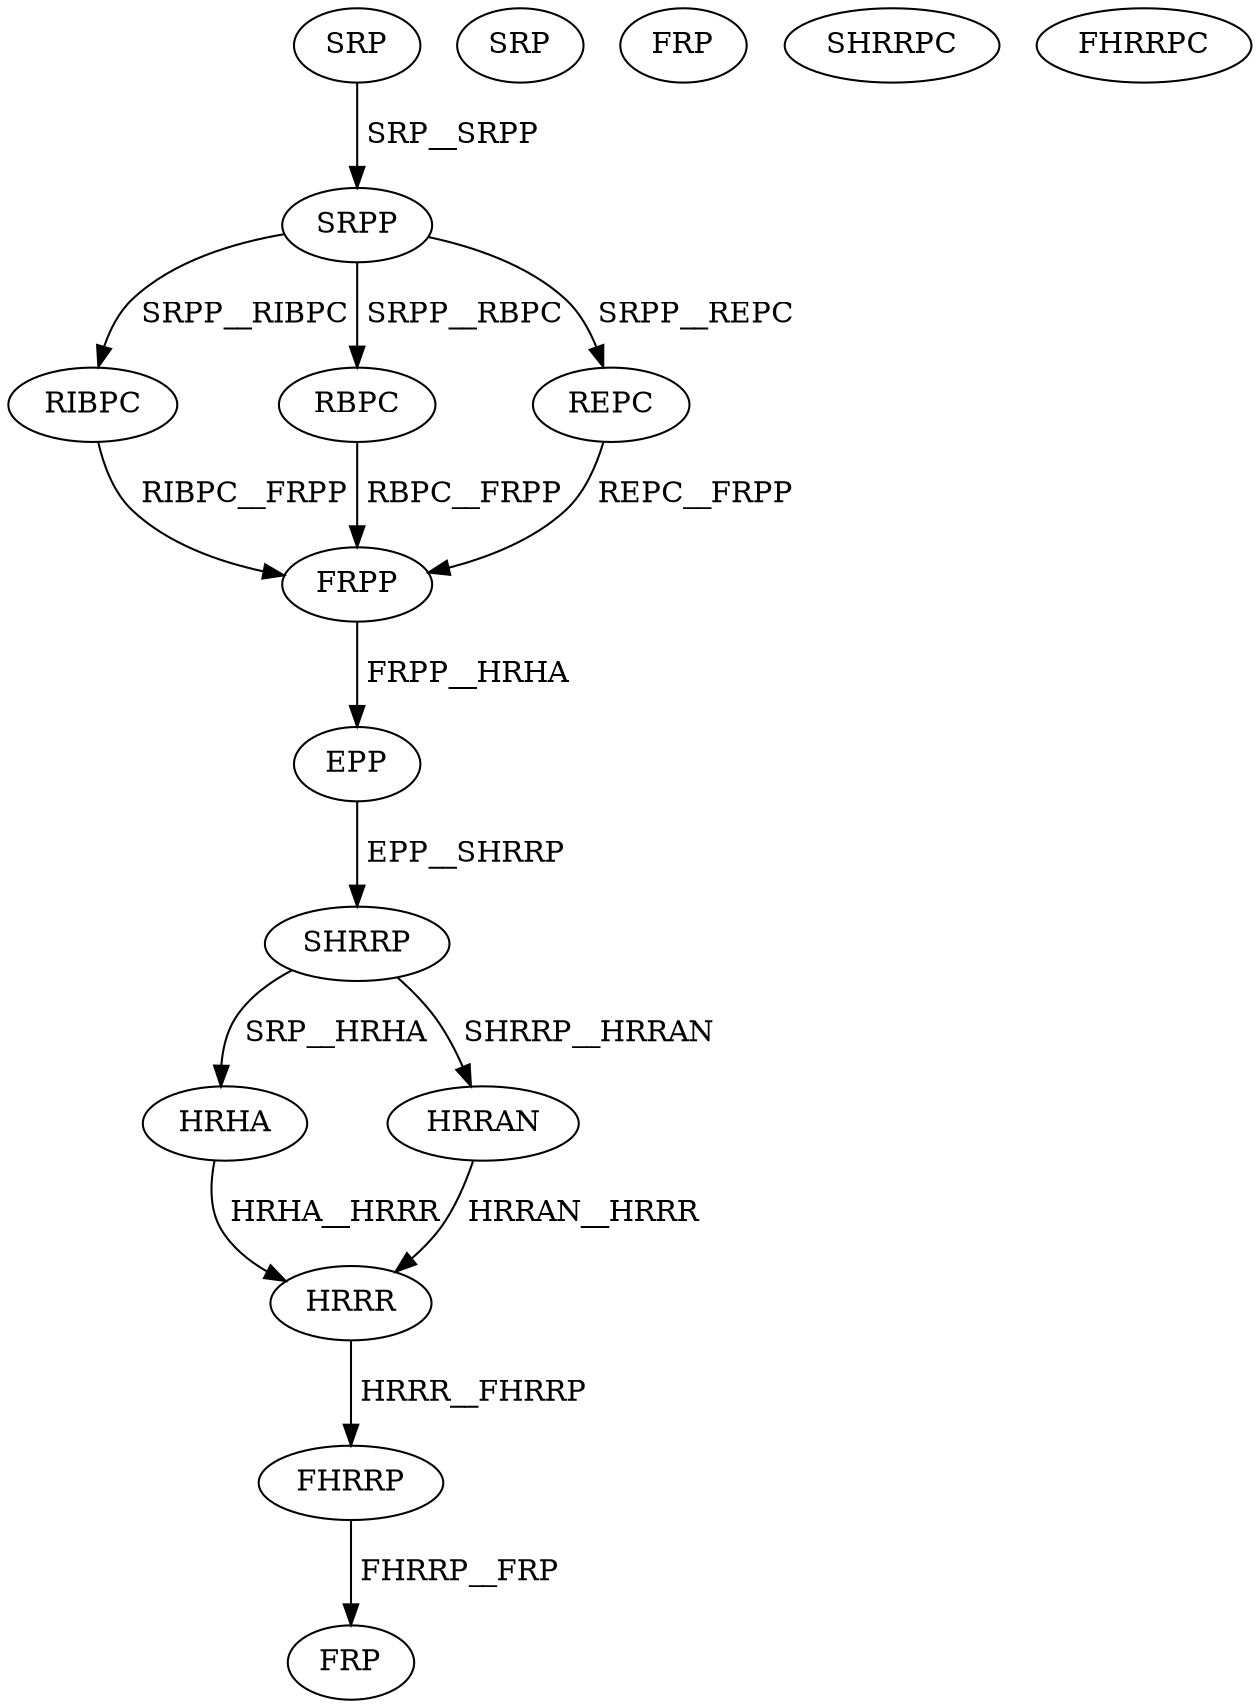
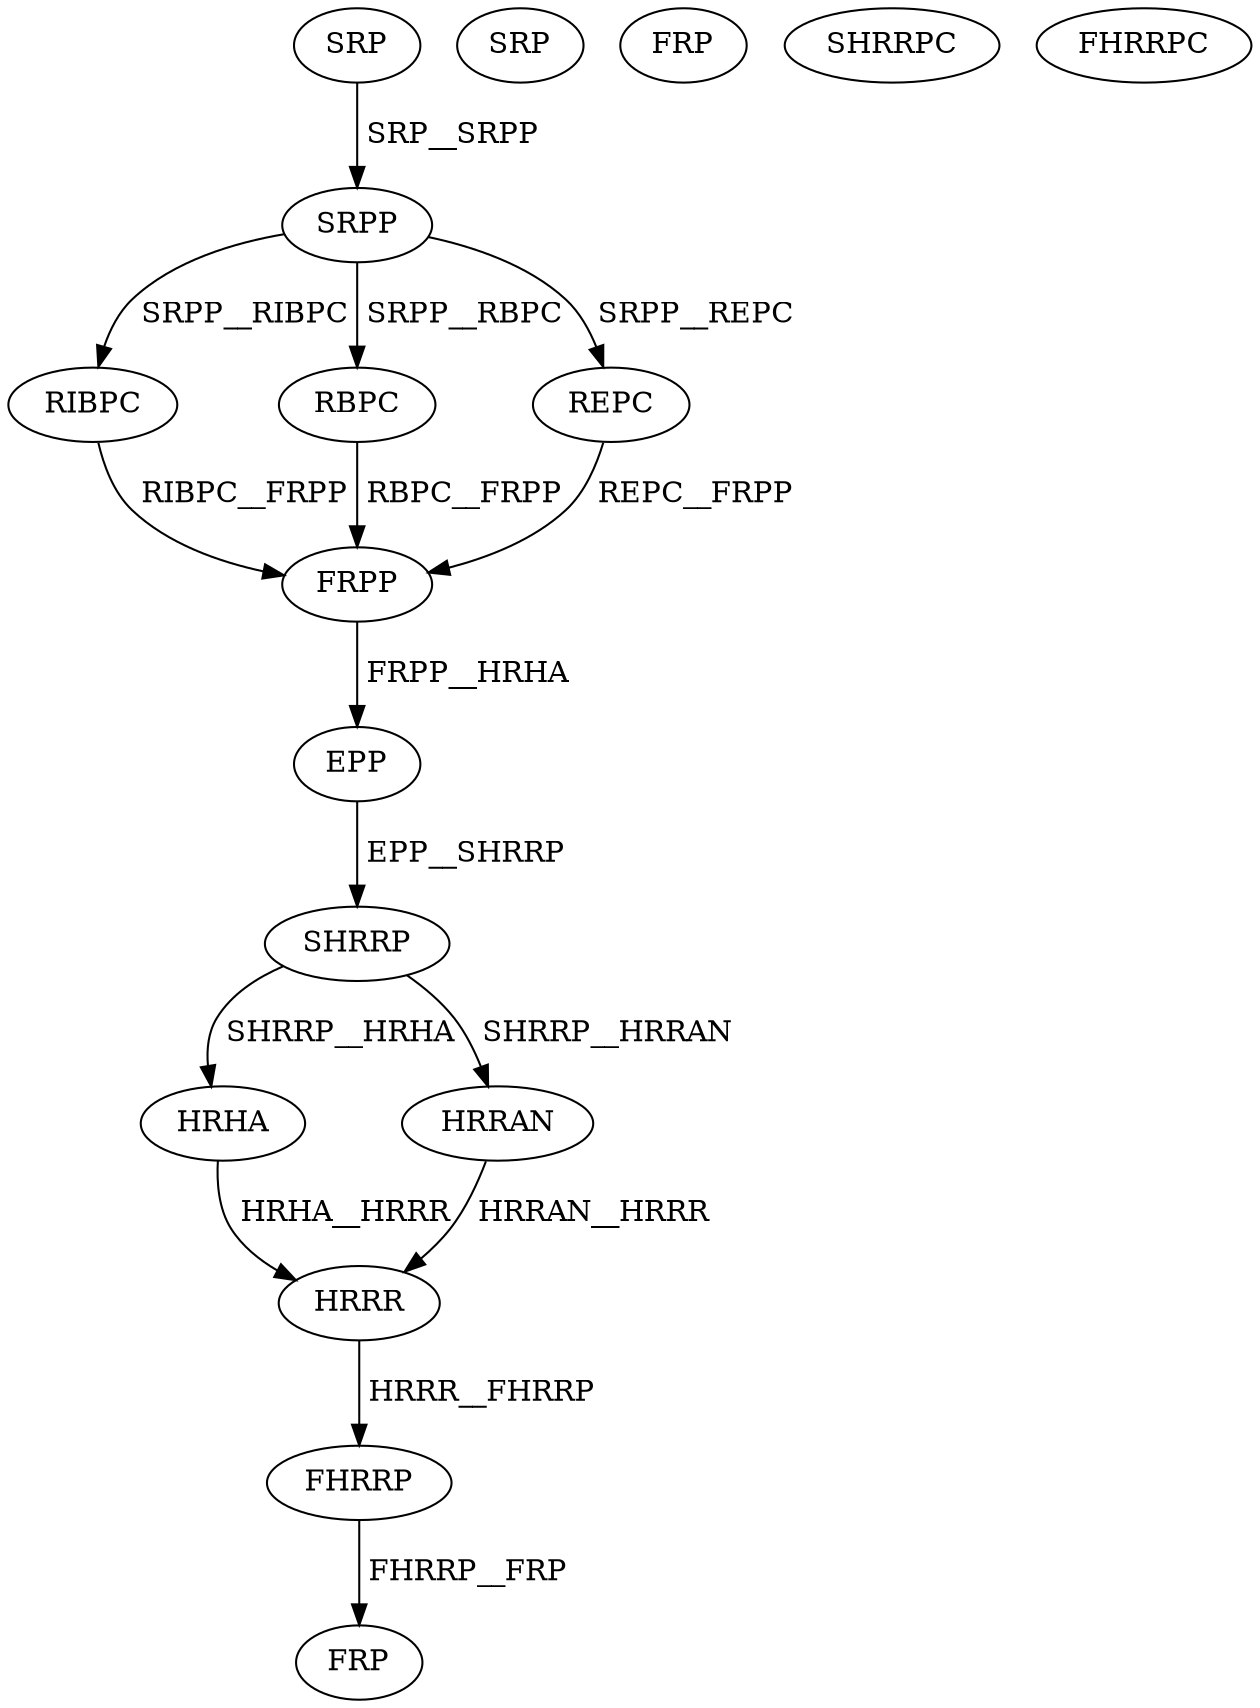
edge "SHRRP" -> "HRHA": label " SRP__HRHA" -> " SHRRP__HRHA"
